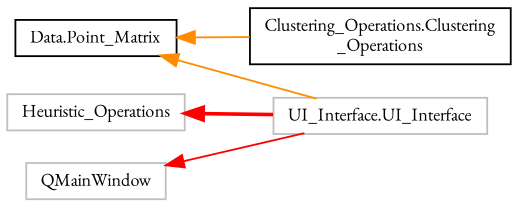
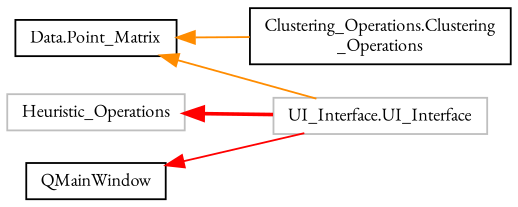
node "QMainWindow": color grey75 -> black
